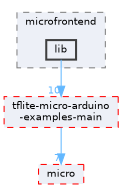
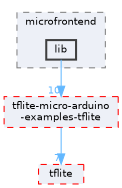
node "tflite-micro-arduino -examples-main": label "tflite-micro-arduino -examples-main" -> "tflite-micro-arduino -examples-tflite"
node "micro": label "micro" -> "tflite"
